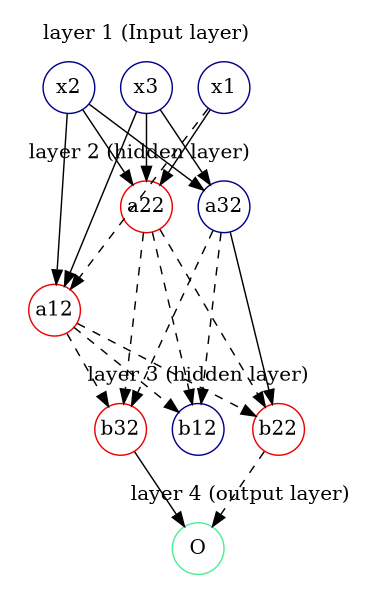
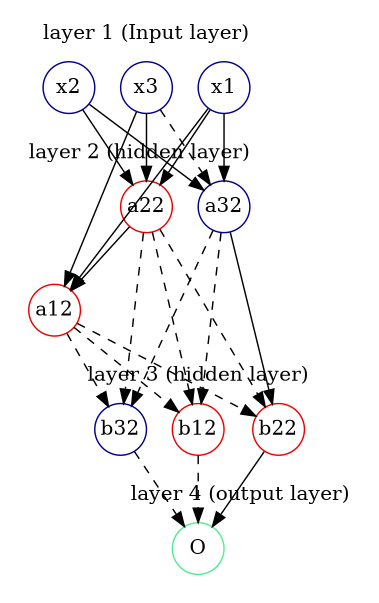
edge "x1" -> "a32": added
edge "x3" -> "a32": style solid -> dashed
edge "x2" -> "a12": now "a22" -> "a12"
edge "x1" -> "a12": style dashed -> solid
node "b32": color red2 -> blue4
node "b12": color blue4 -> red2
edge "b12" -> "O": added
edge "b32" -> "O": style solid -> dashed
edge "b22" -> "O": style dashed -> solid
